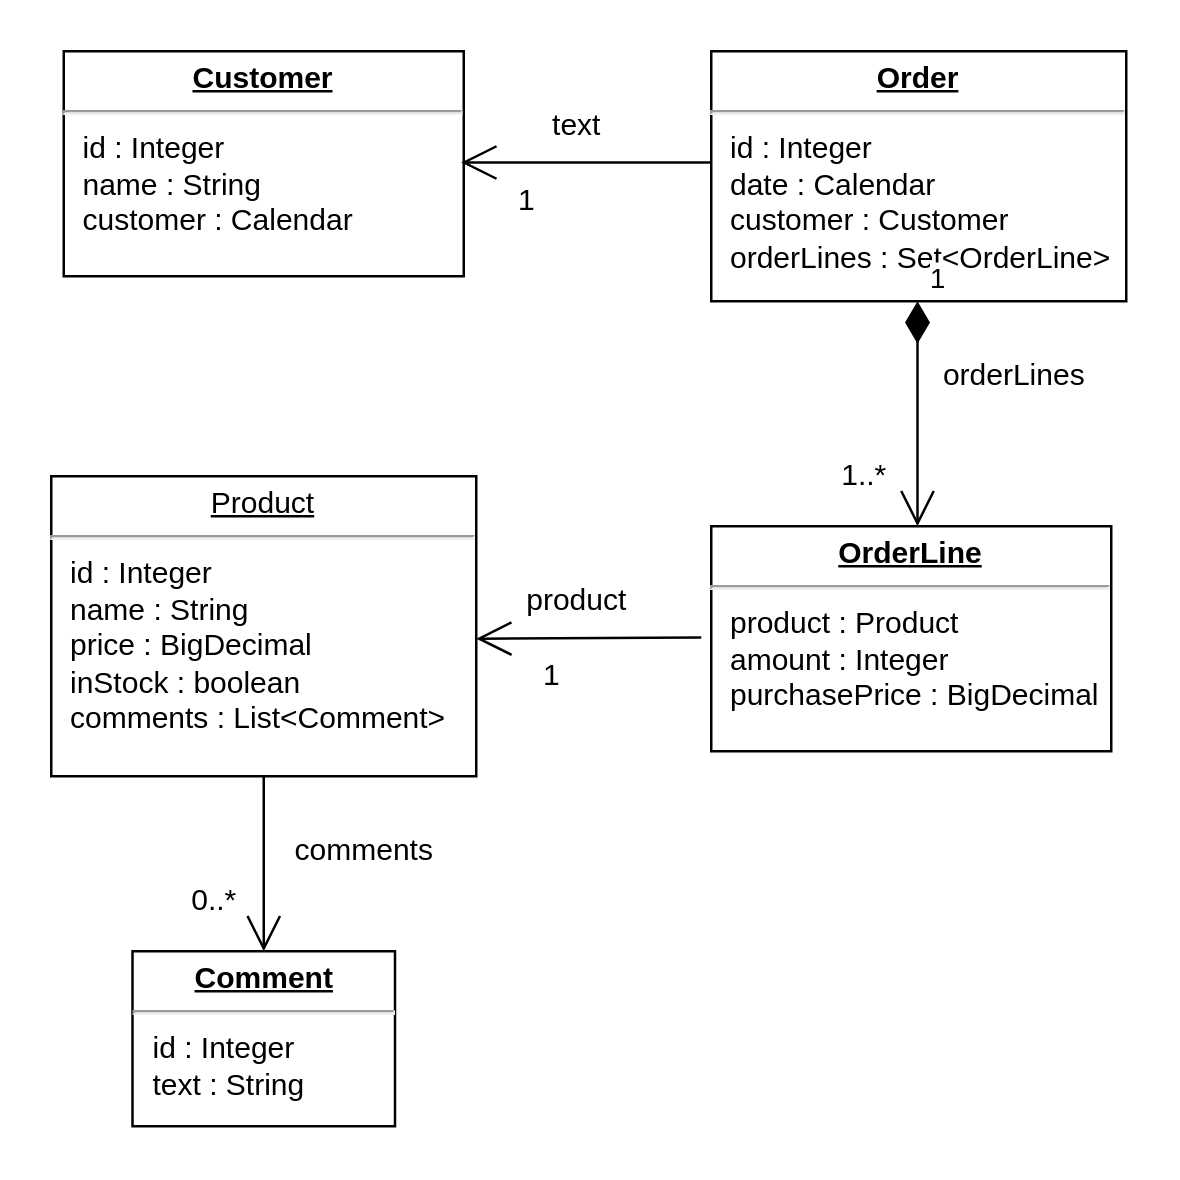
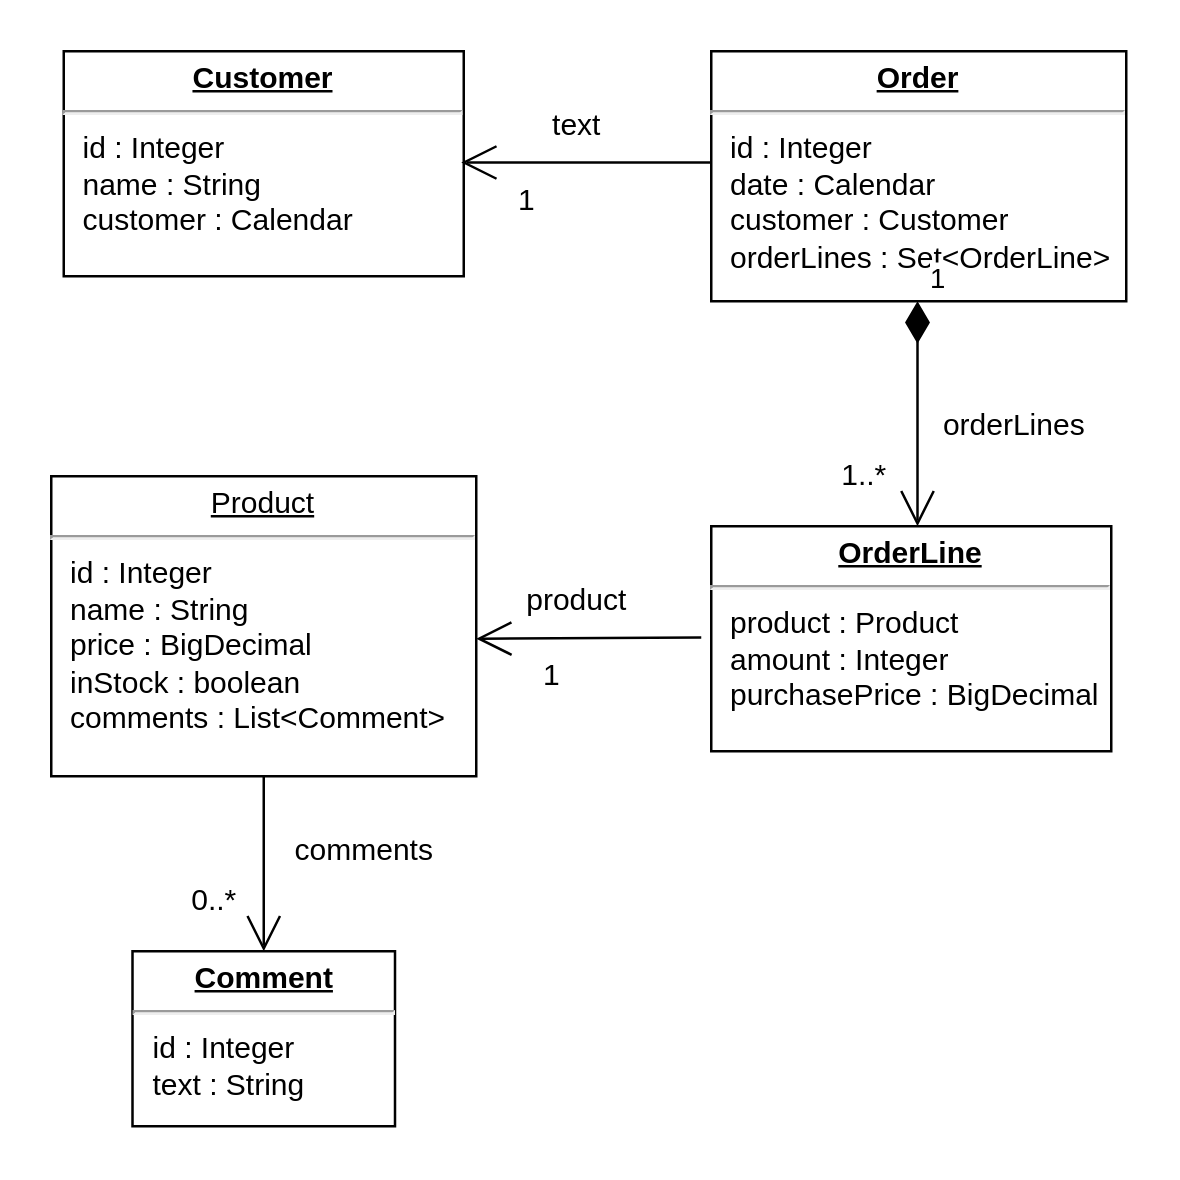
node "orderLines": moved (1014, 376) -> (1014, 426)
